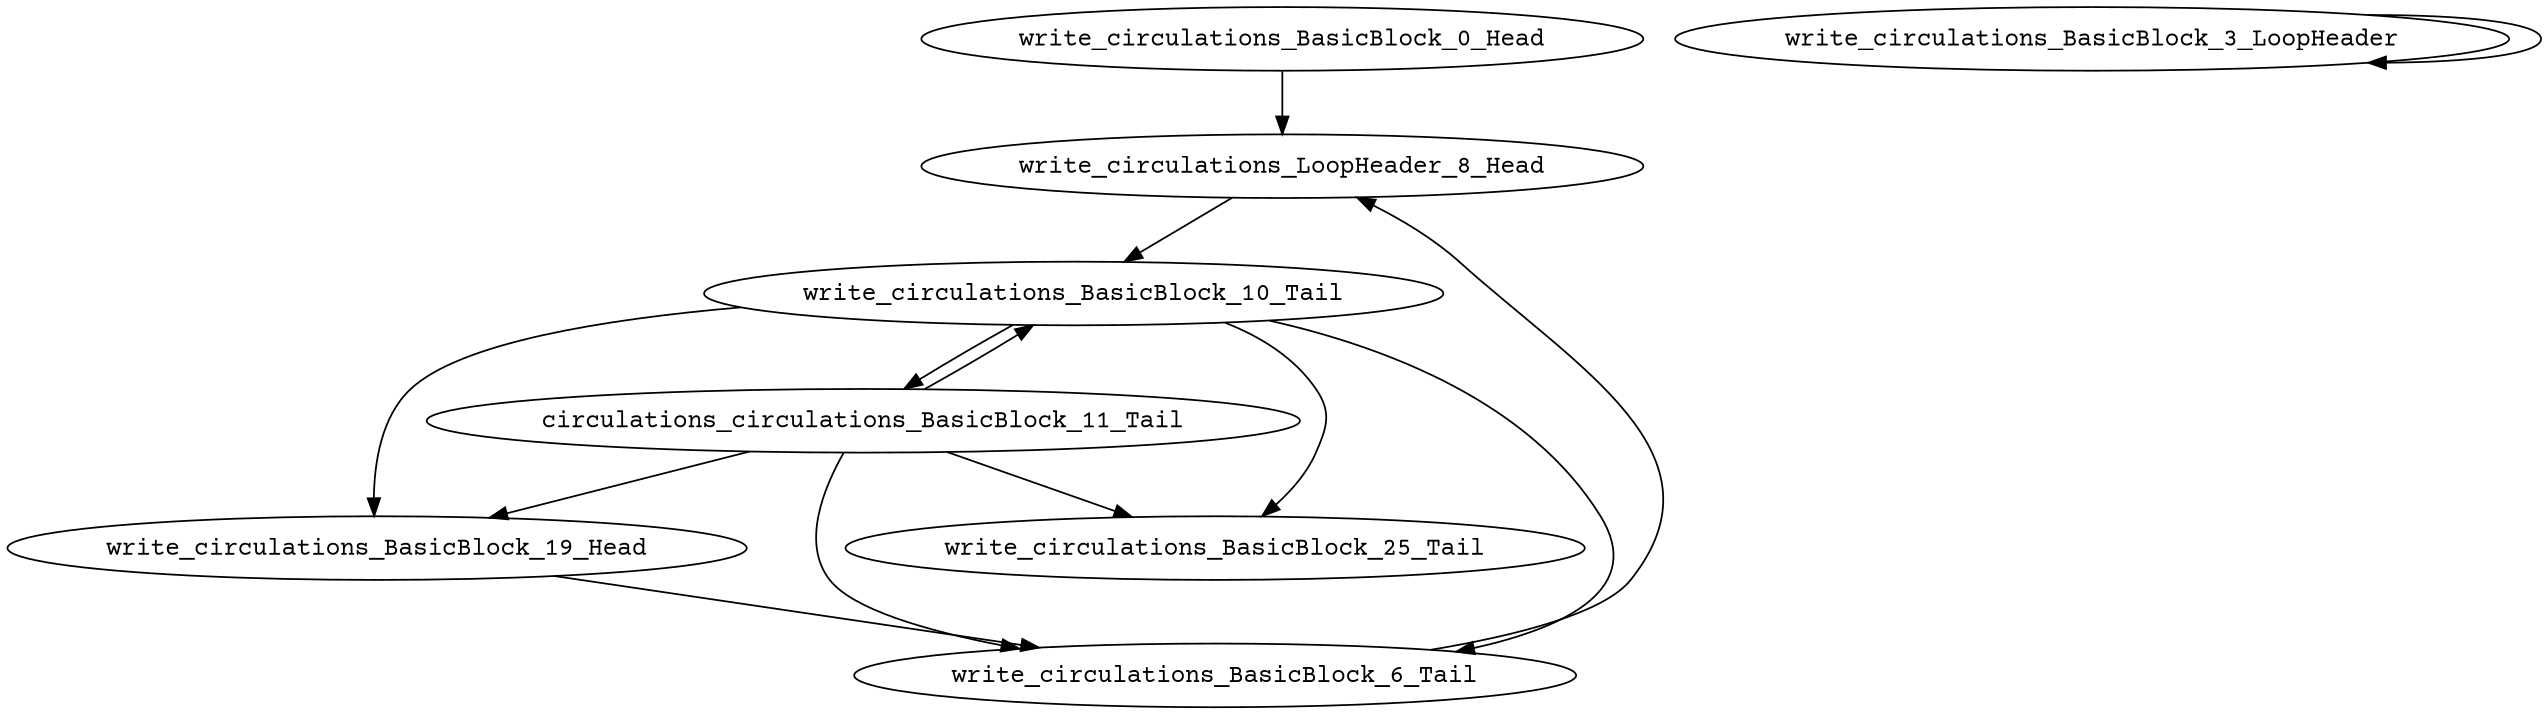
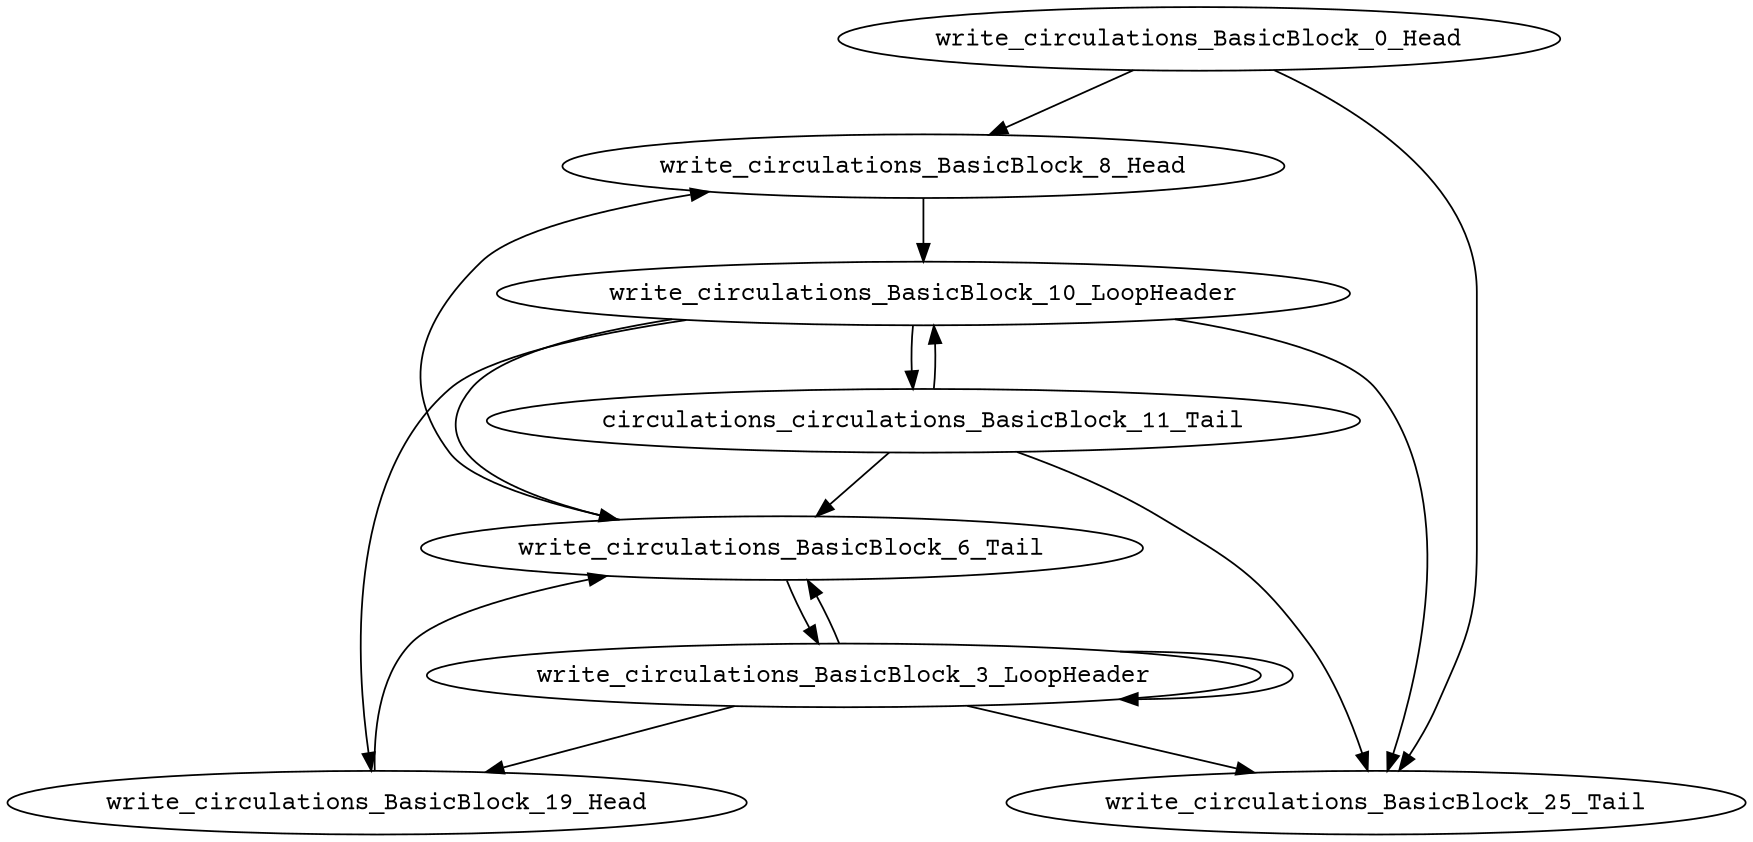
node "write_circulations_LoopHeader_8_Head": label "write_circulations_LoopHeader_8_Head" -> "write_circulations_BasicBlock_8_Head"
node "write_circulations_BasicBlock_10_Tail": label "write_circulations_BasicBlock_10_Tail" -> "write_circulations_BasicBlock_10_LoopHeader"
edge "write_circulations_BasicBlock_0_Head" -> "write_circulations_BasicBlock_25_Tail": added
edge "circulations_circulations_BasicBlock_11_Tail" -> "write_circulations_BasicBlock_19_Head": now "write_circulations_BasicBlock_3_LoopHeader" -> "write_circulations_BasicBlock_19_Head"
edge "write_circulations_BasicBlock_6_Tail" -> "write_circulations_BasicBlock_3_LoopHeader": added
edge "write_circulations_BasicBlock_3_LoopHeader" -> "write_circulations_BasicBlock_6_Tail": added
edge "write_circulations_BasicBlock_3_LoopHeader" -> "write_circulations_BasicBlock_25_Tail": added
